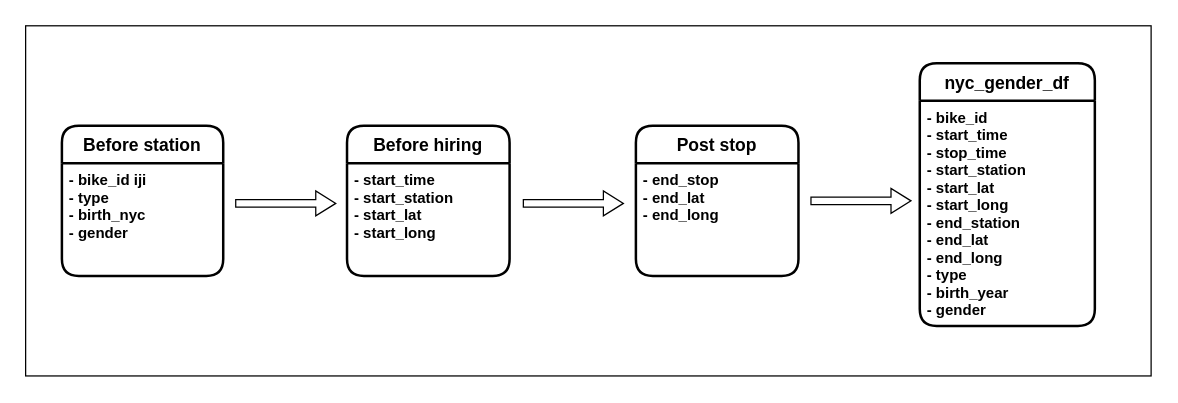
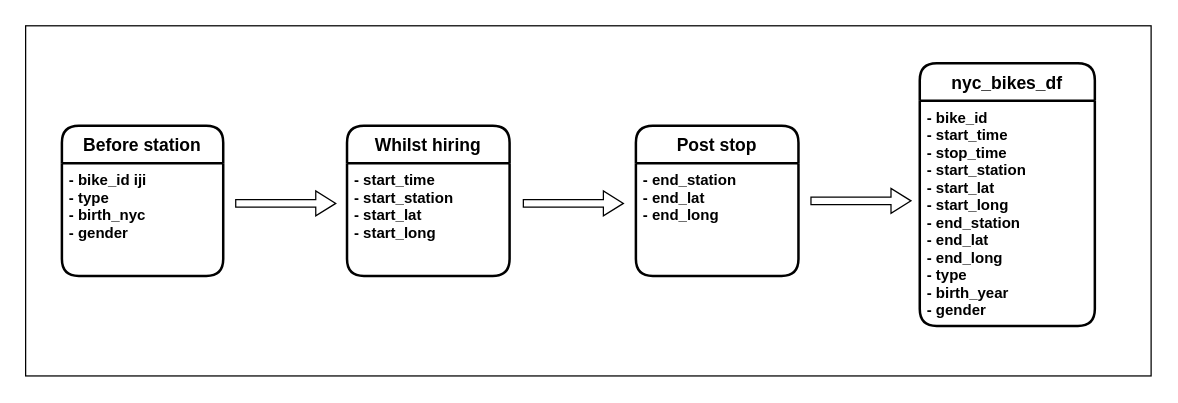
node "nyc_gender_df": label "nyc_gender_df" -> "nyc_bikes_df"
node "Before hiring": label "Before hiring" -> "Whilst hiring"
node "- end_stop - end_lat - end_long": label "- end_stop - end_lat - end_long" -> "- end_station - end_lat - end_long"
